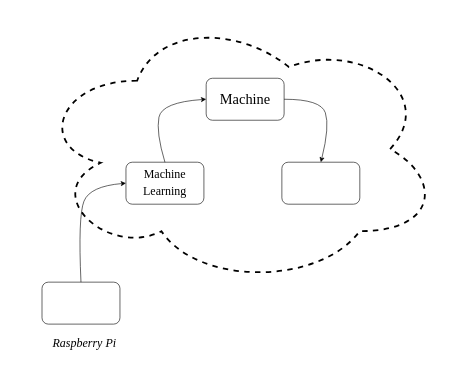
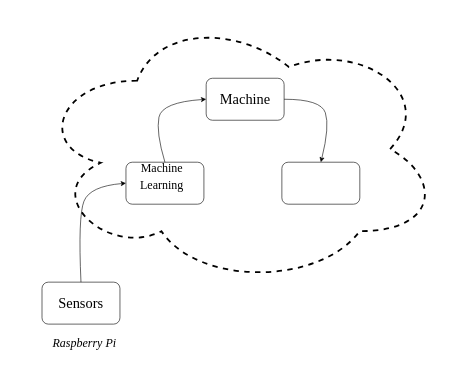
node "Machine Learning": moved (165, 182) -> (162, 176)
node "Sensors": added
